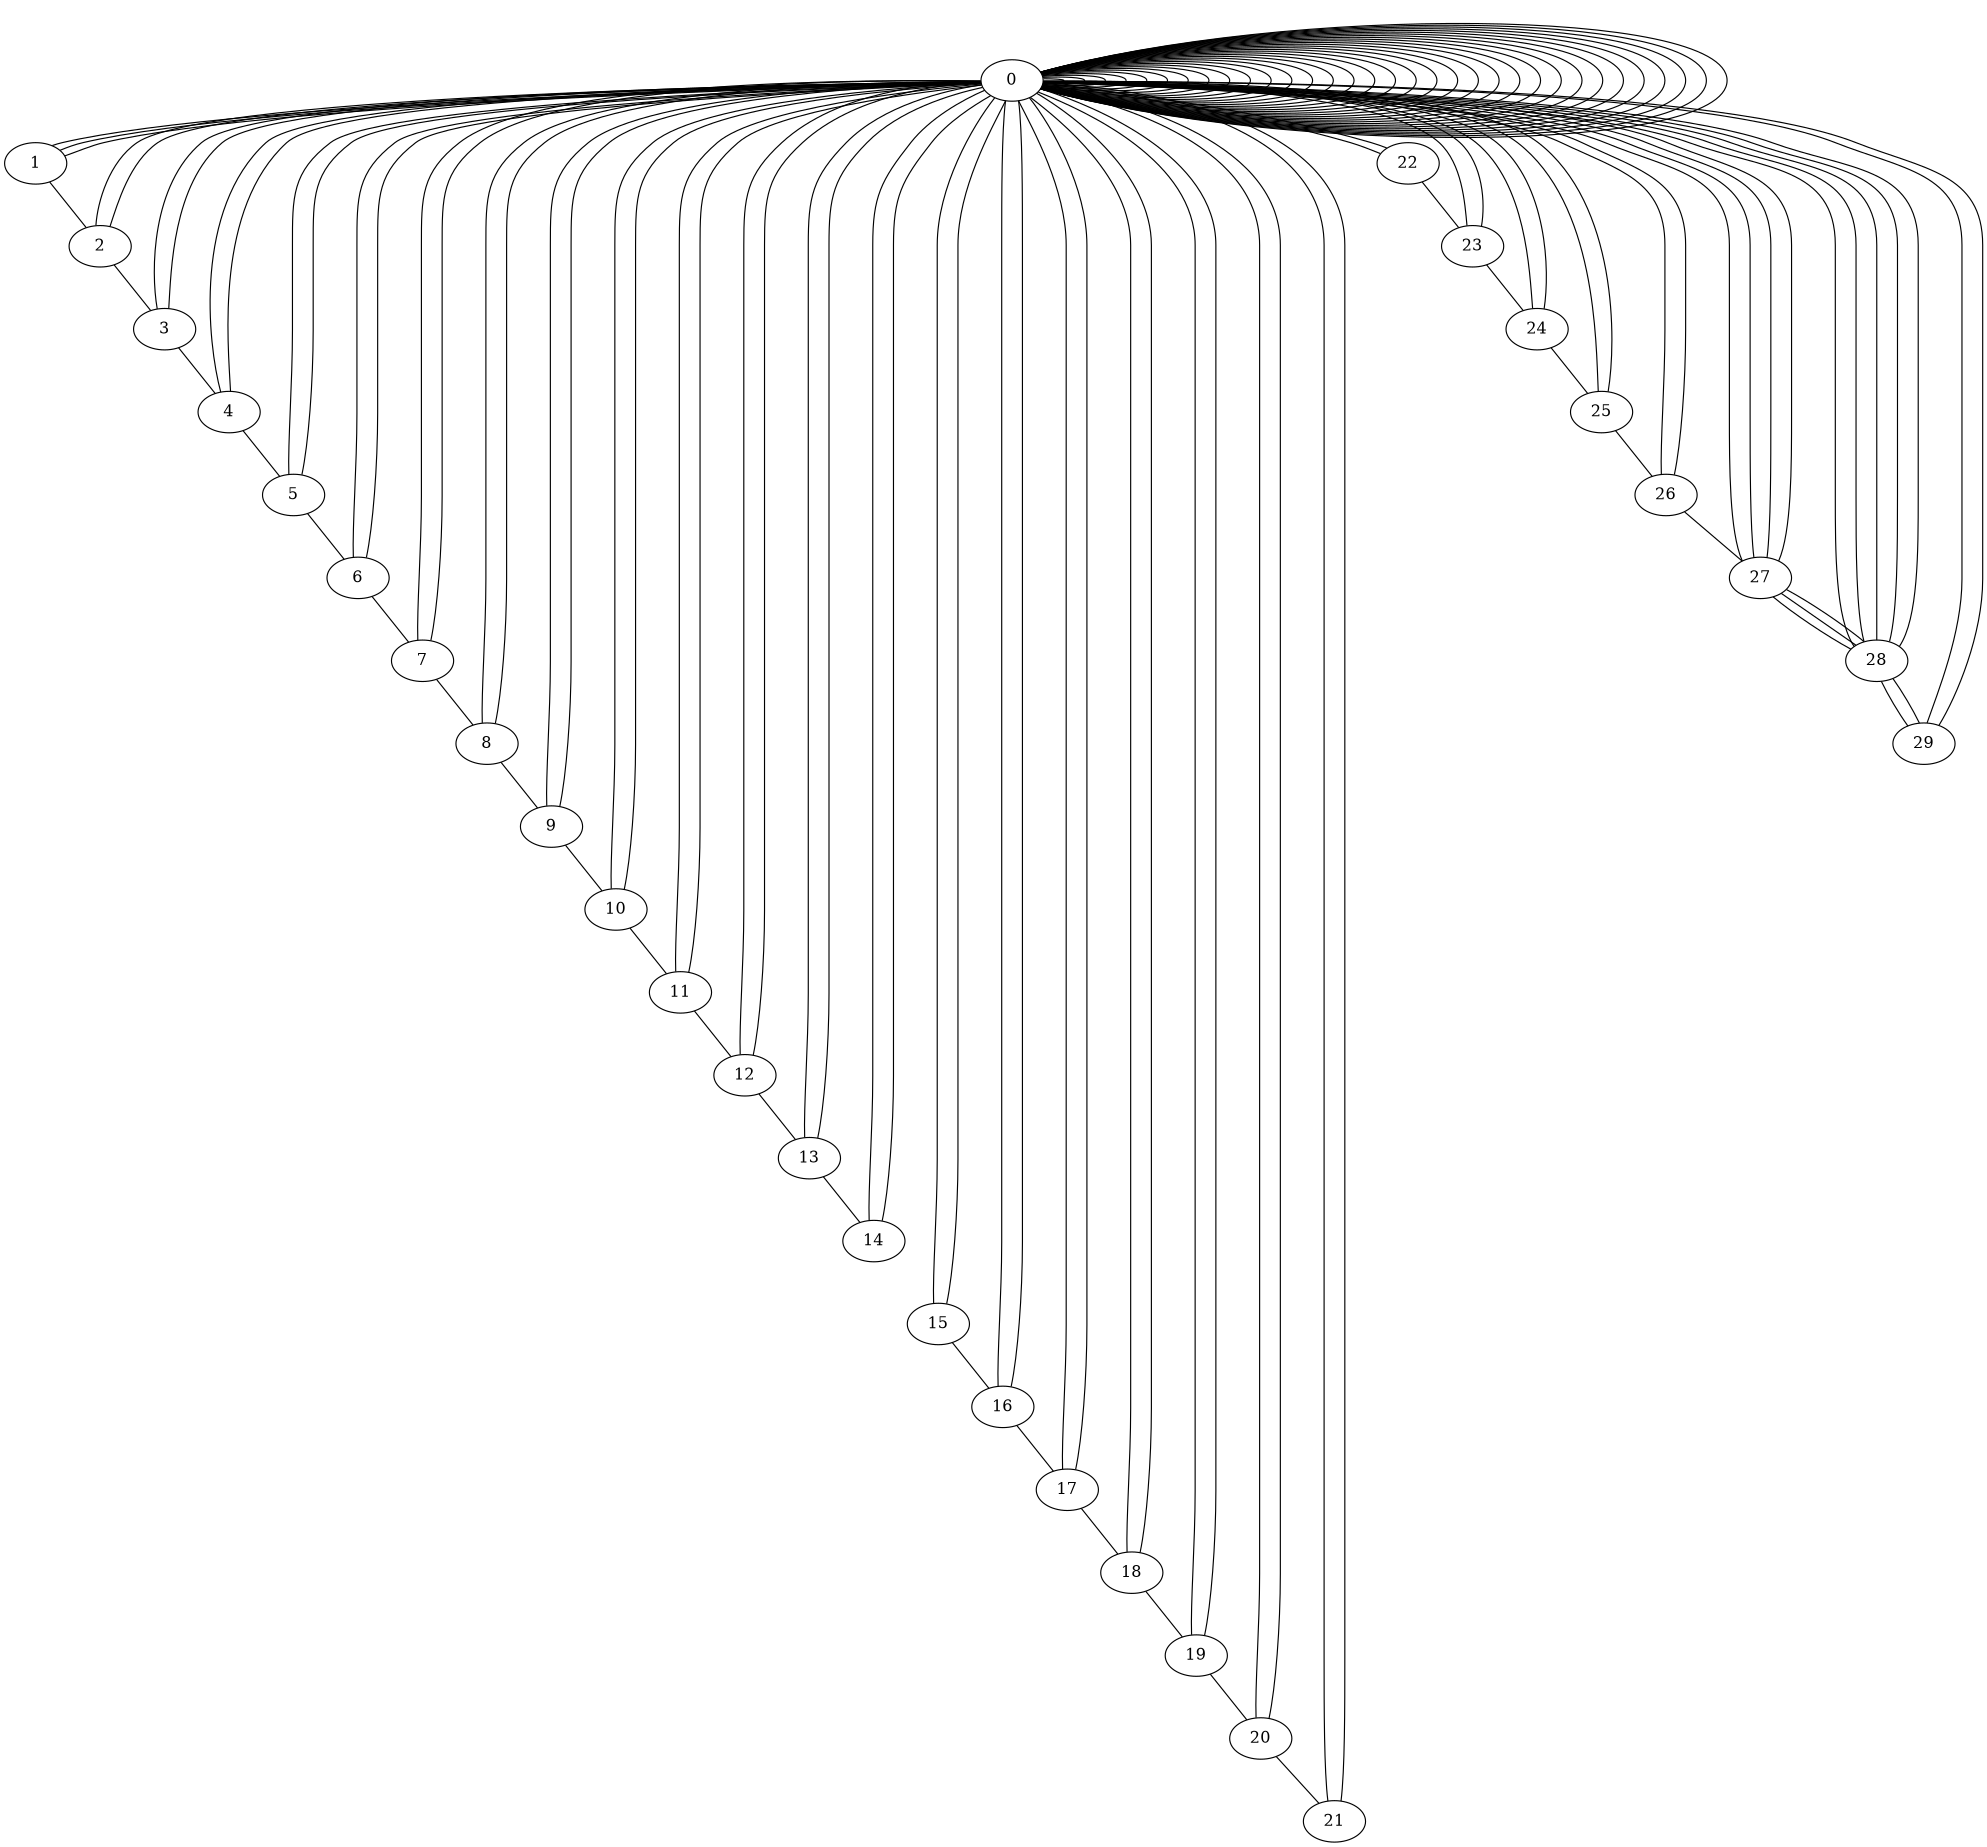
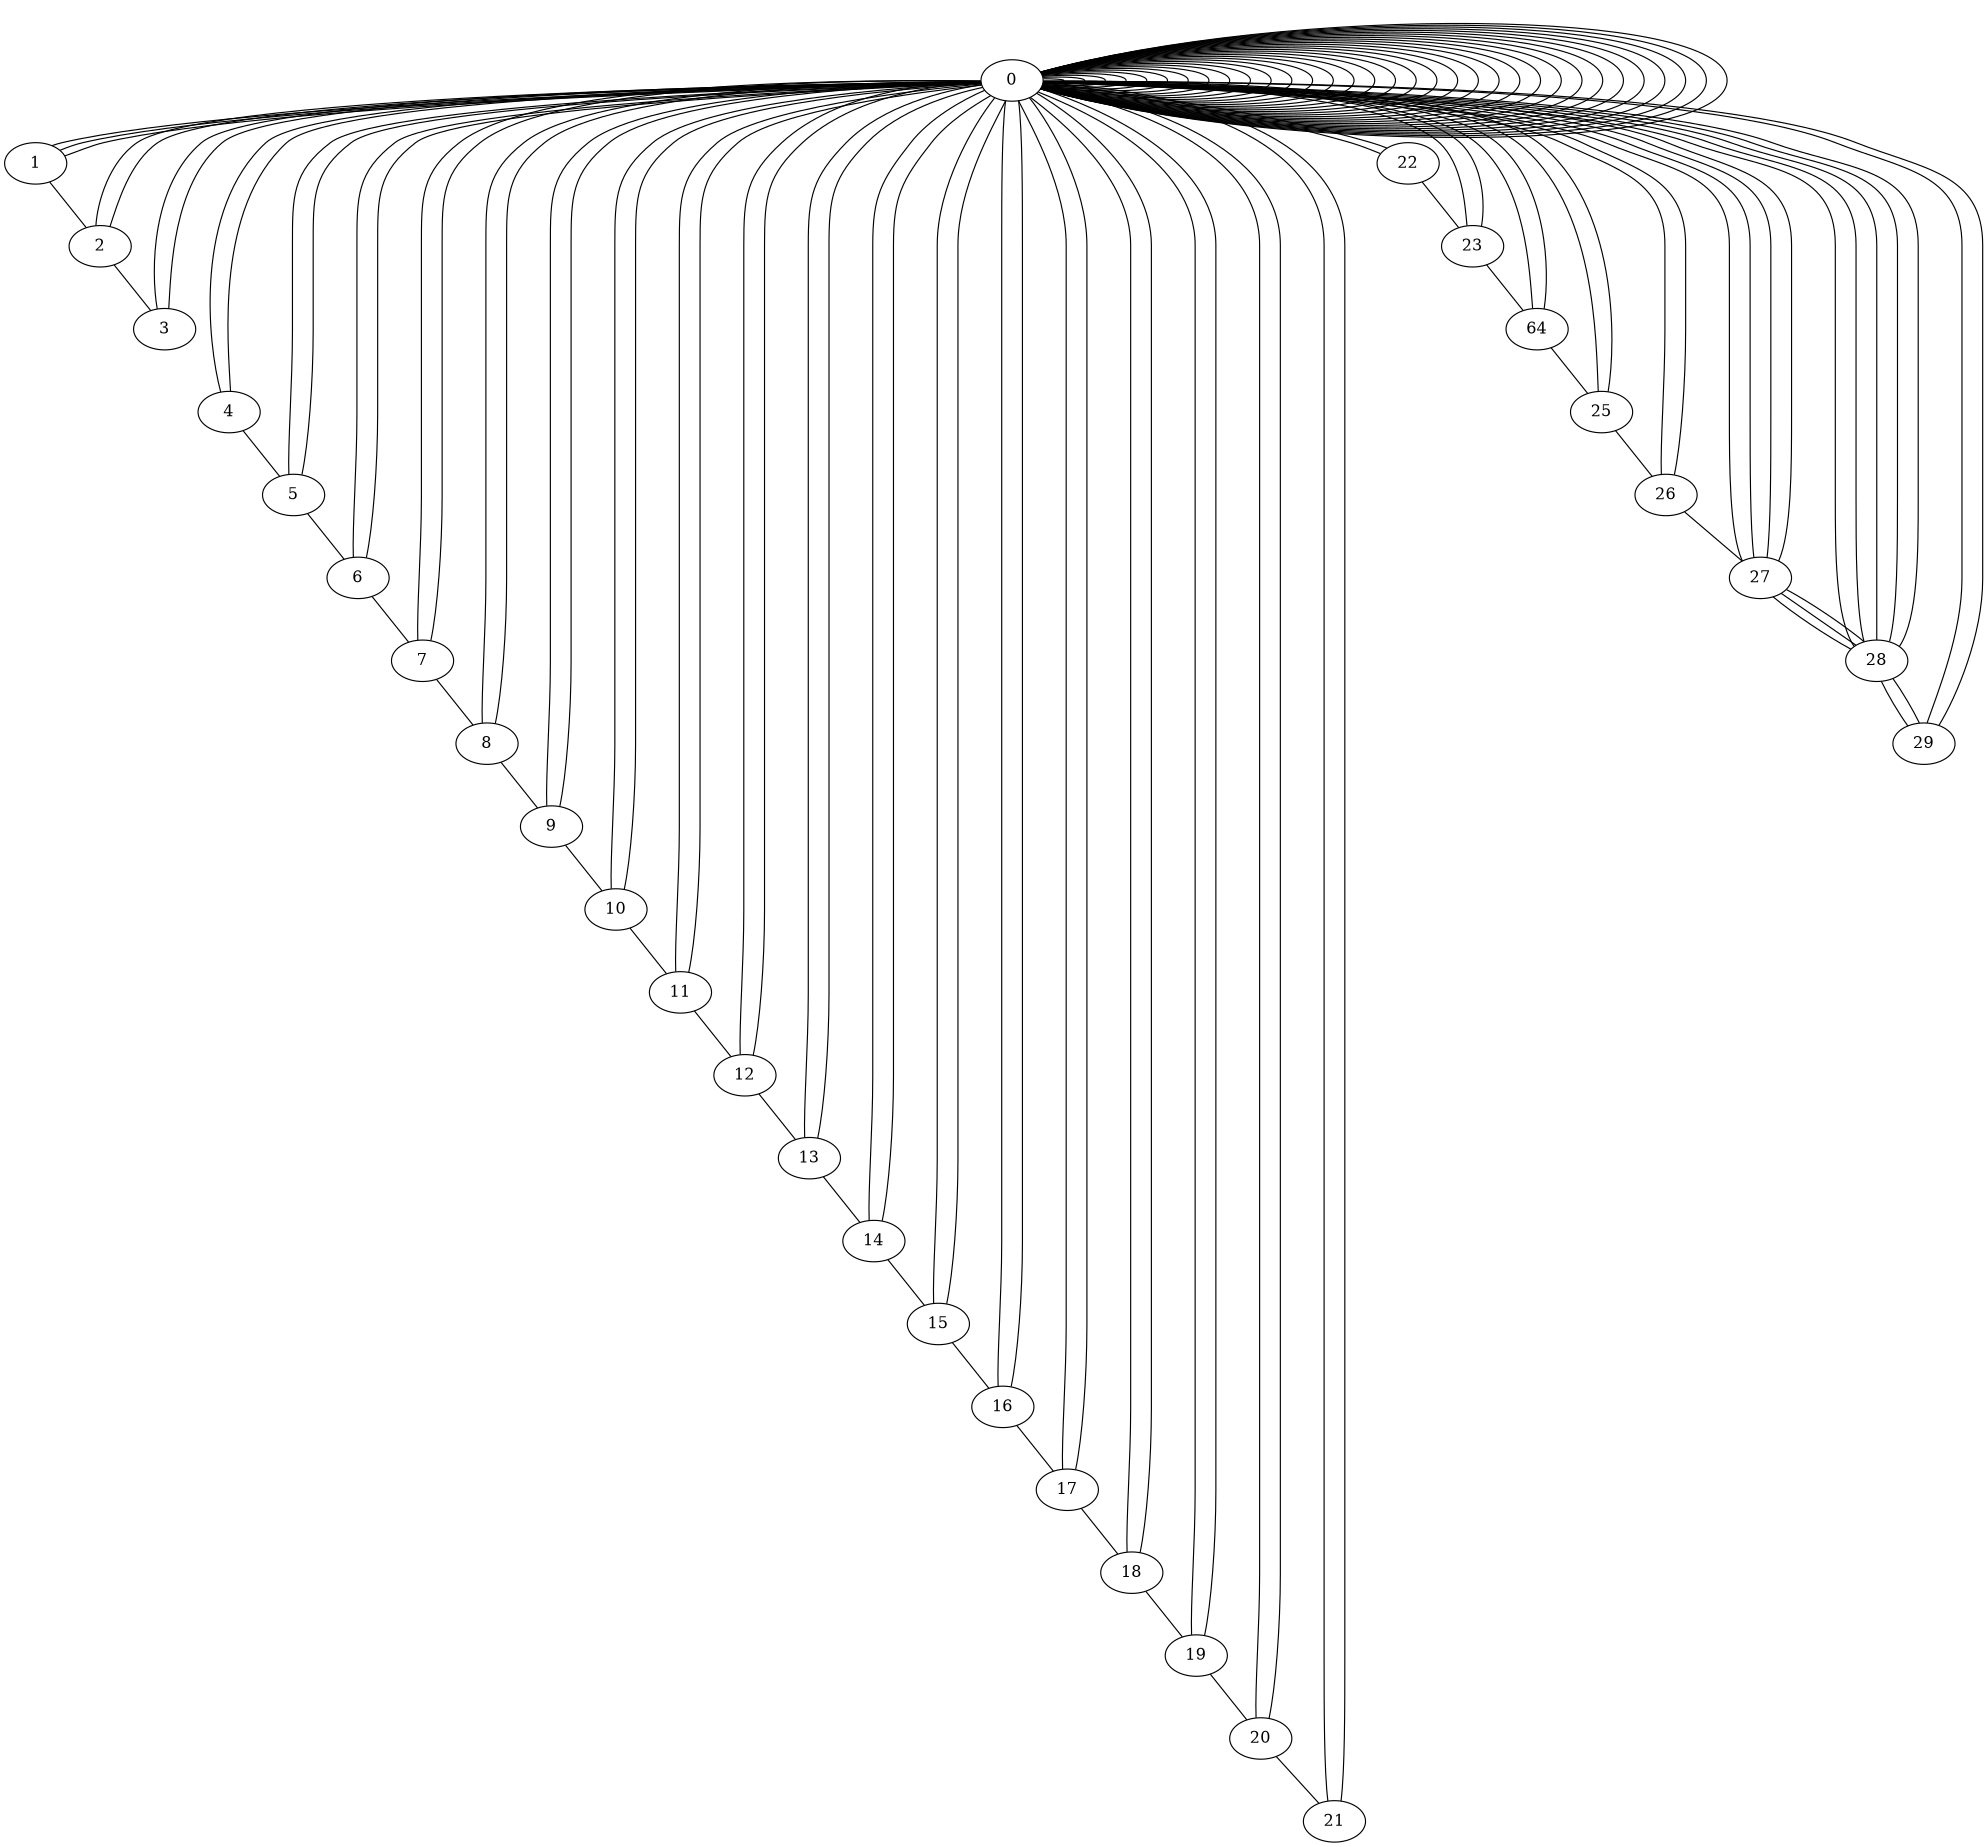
node "24": label "24" -> "64"
edge "3" -- "4": removed
edge "14" -- "15": added
